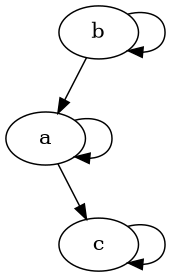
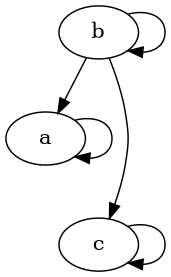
edge "a" -> "c": now "b" -> "c"
